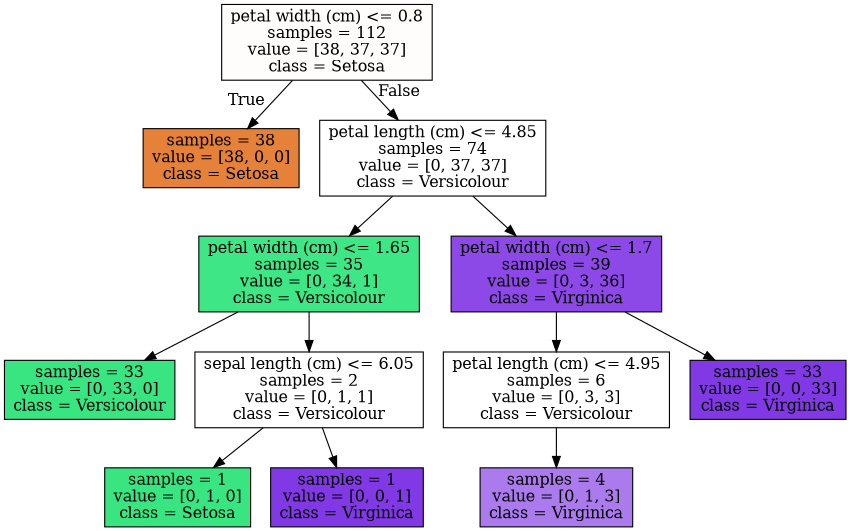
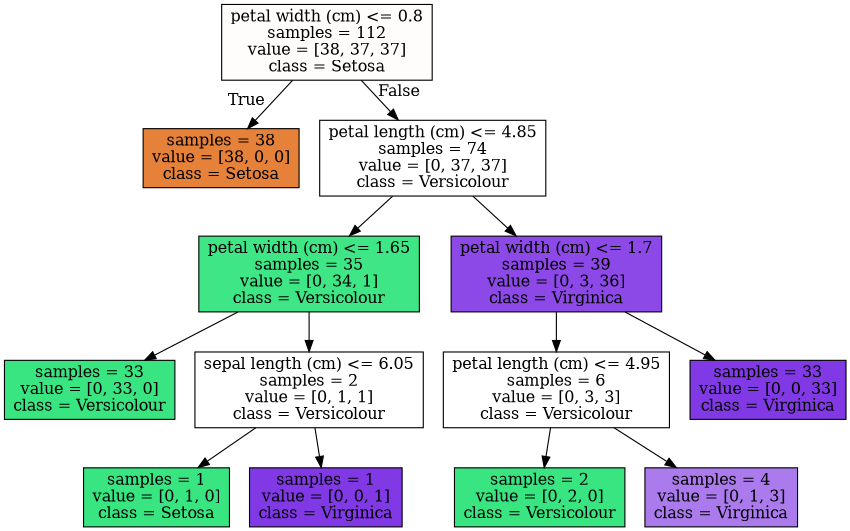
node "samples = 2 value = [0, 2, 0] class = Versicolour": added
